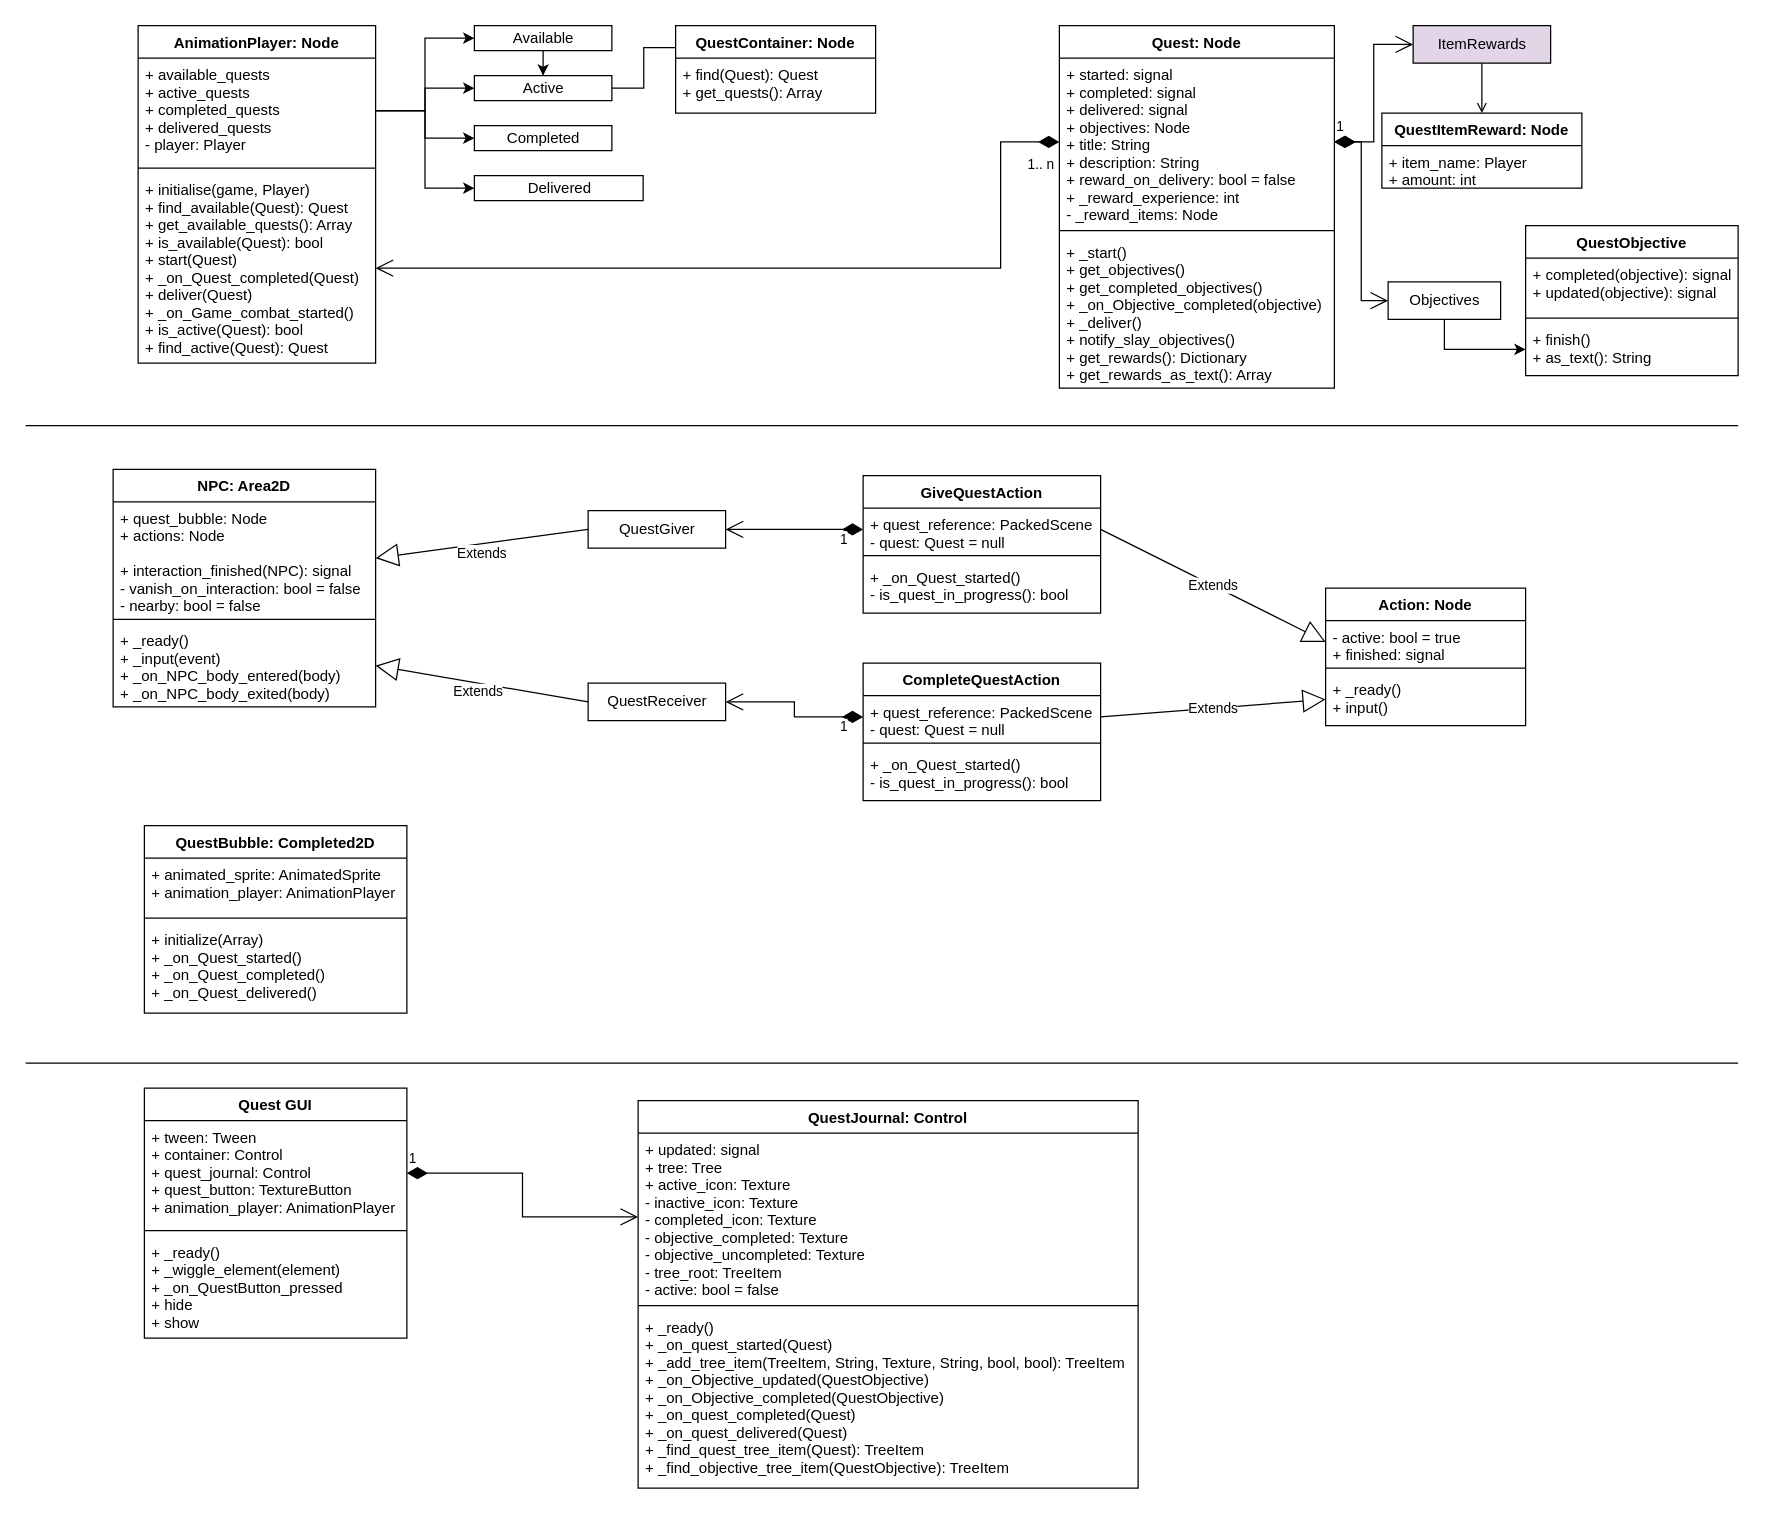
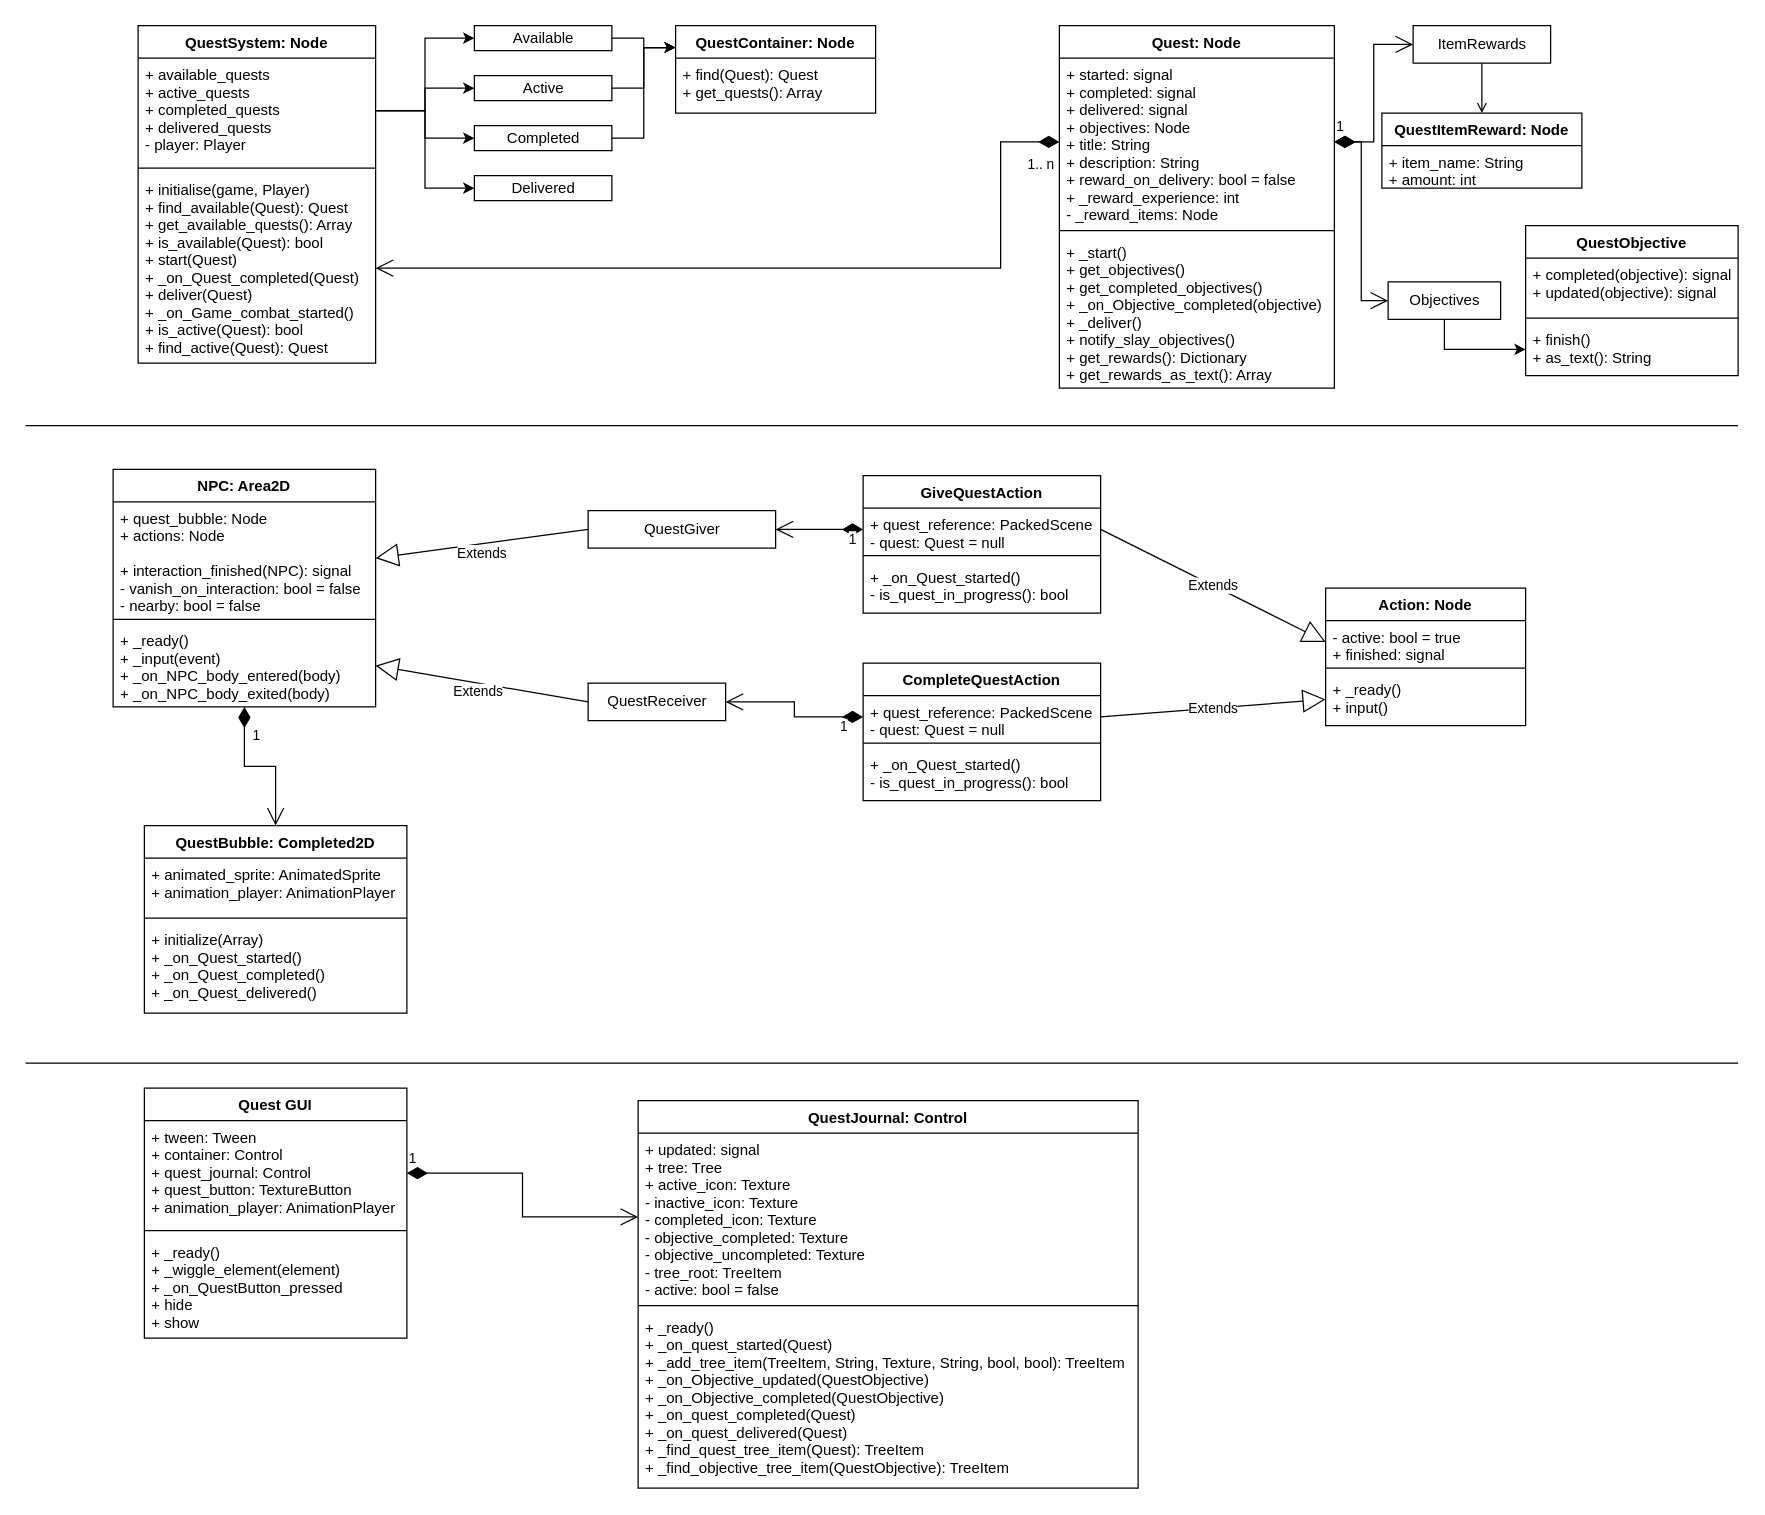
node "AnimationPlayer: Node": label "AnimationPlayer: Node" -> "QuestSystem: Node"
node "ItemRewards": fillcolor #e1d5e7 -> #ffffff
edge "Available" -> "Active": now "Available" -> "QuestContainer: Node"
edge "Completed" -> "QuestContainer: Node": added
node "+ item_name: Player + amount: int": label "+ item_name: Player + amount: int" -> "+ item_name: String + amount: int"
node "Delivered": size 169x25 -> 138x25
node "QuestGiver": size 138x38 -> 188x38
edge "NPC: Area2D" -- "QuestBubble: Completed2D": added, label "1"
